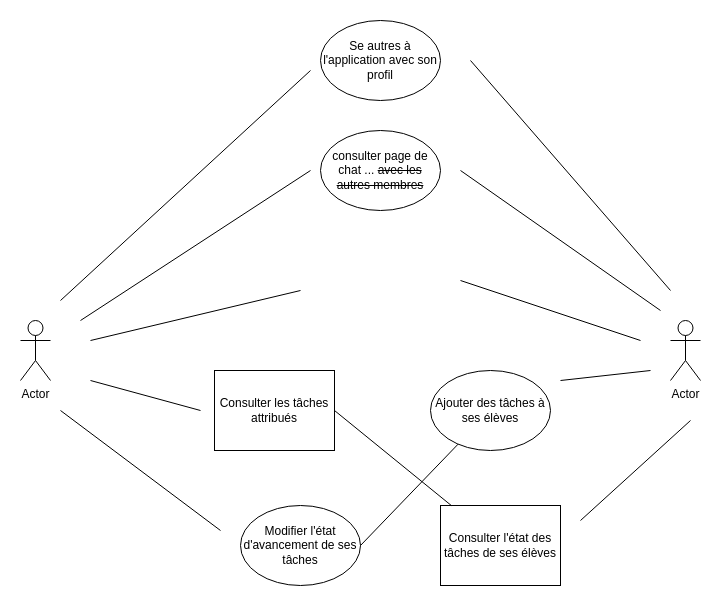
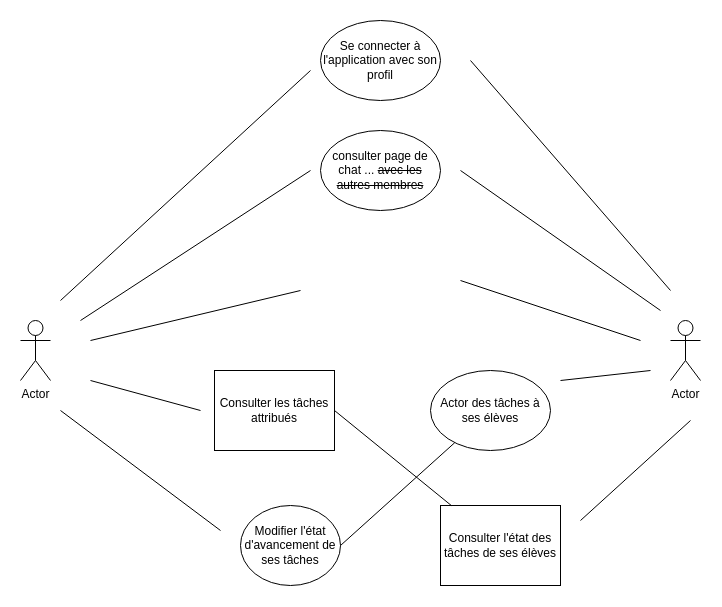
node "Se autres à l'application avec son profil": label "Se autres à l'application avec son profil" -> "Se connecter à l'application avec son profil"
node "Ajouter des tâches à ses élèves": label "Ajouter des tâches à ses élèves" -> "Actor des tâches à ses élèves"
node "Modifier l'état d'avancement de ses tâches": size 120x80 -> 100x80
